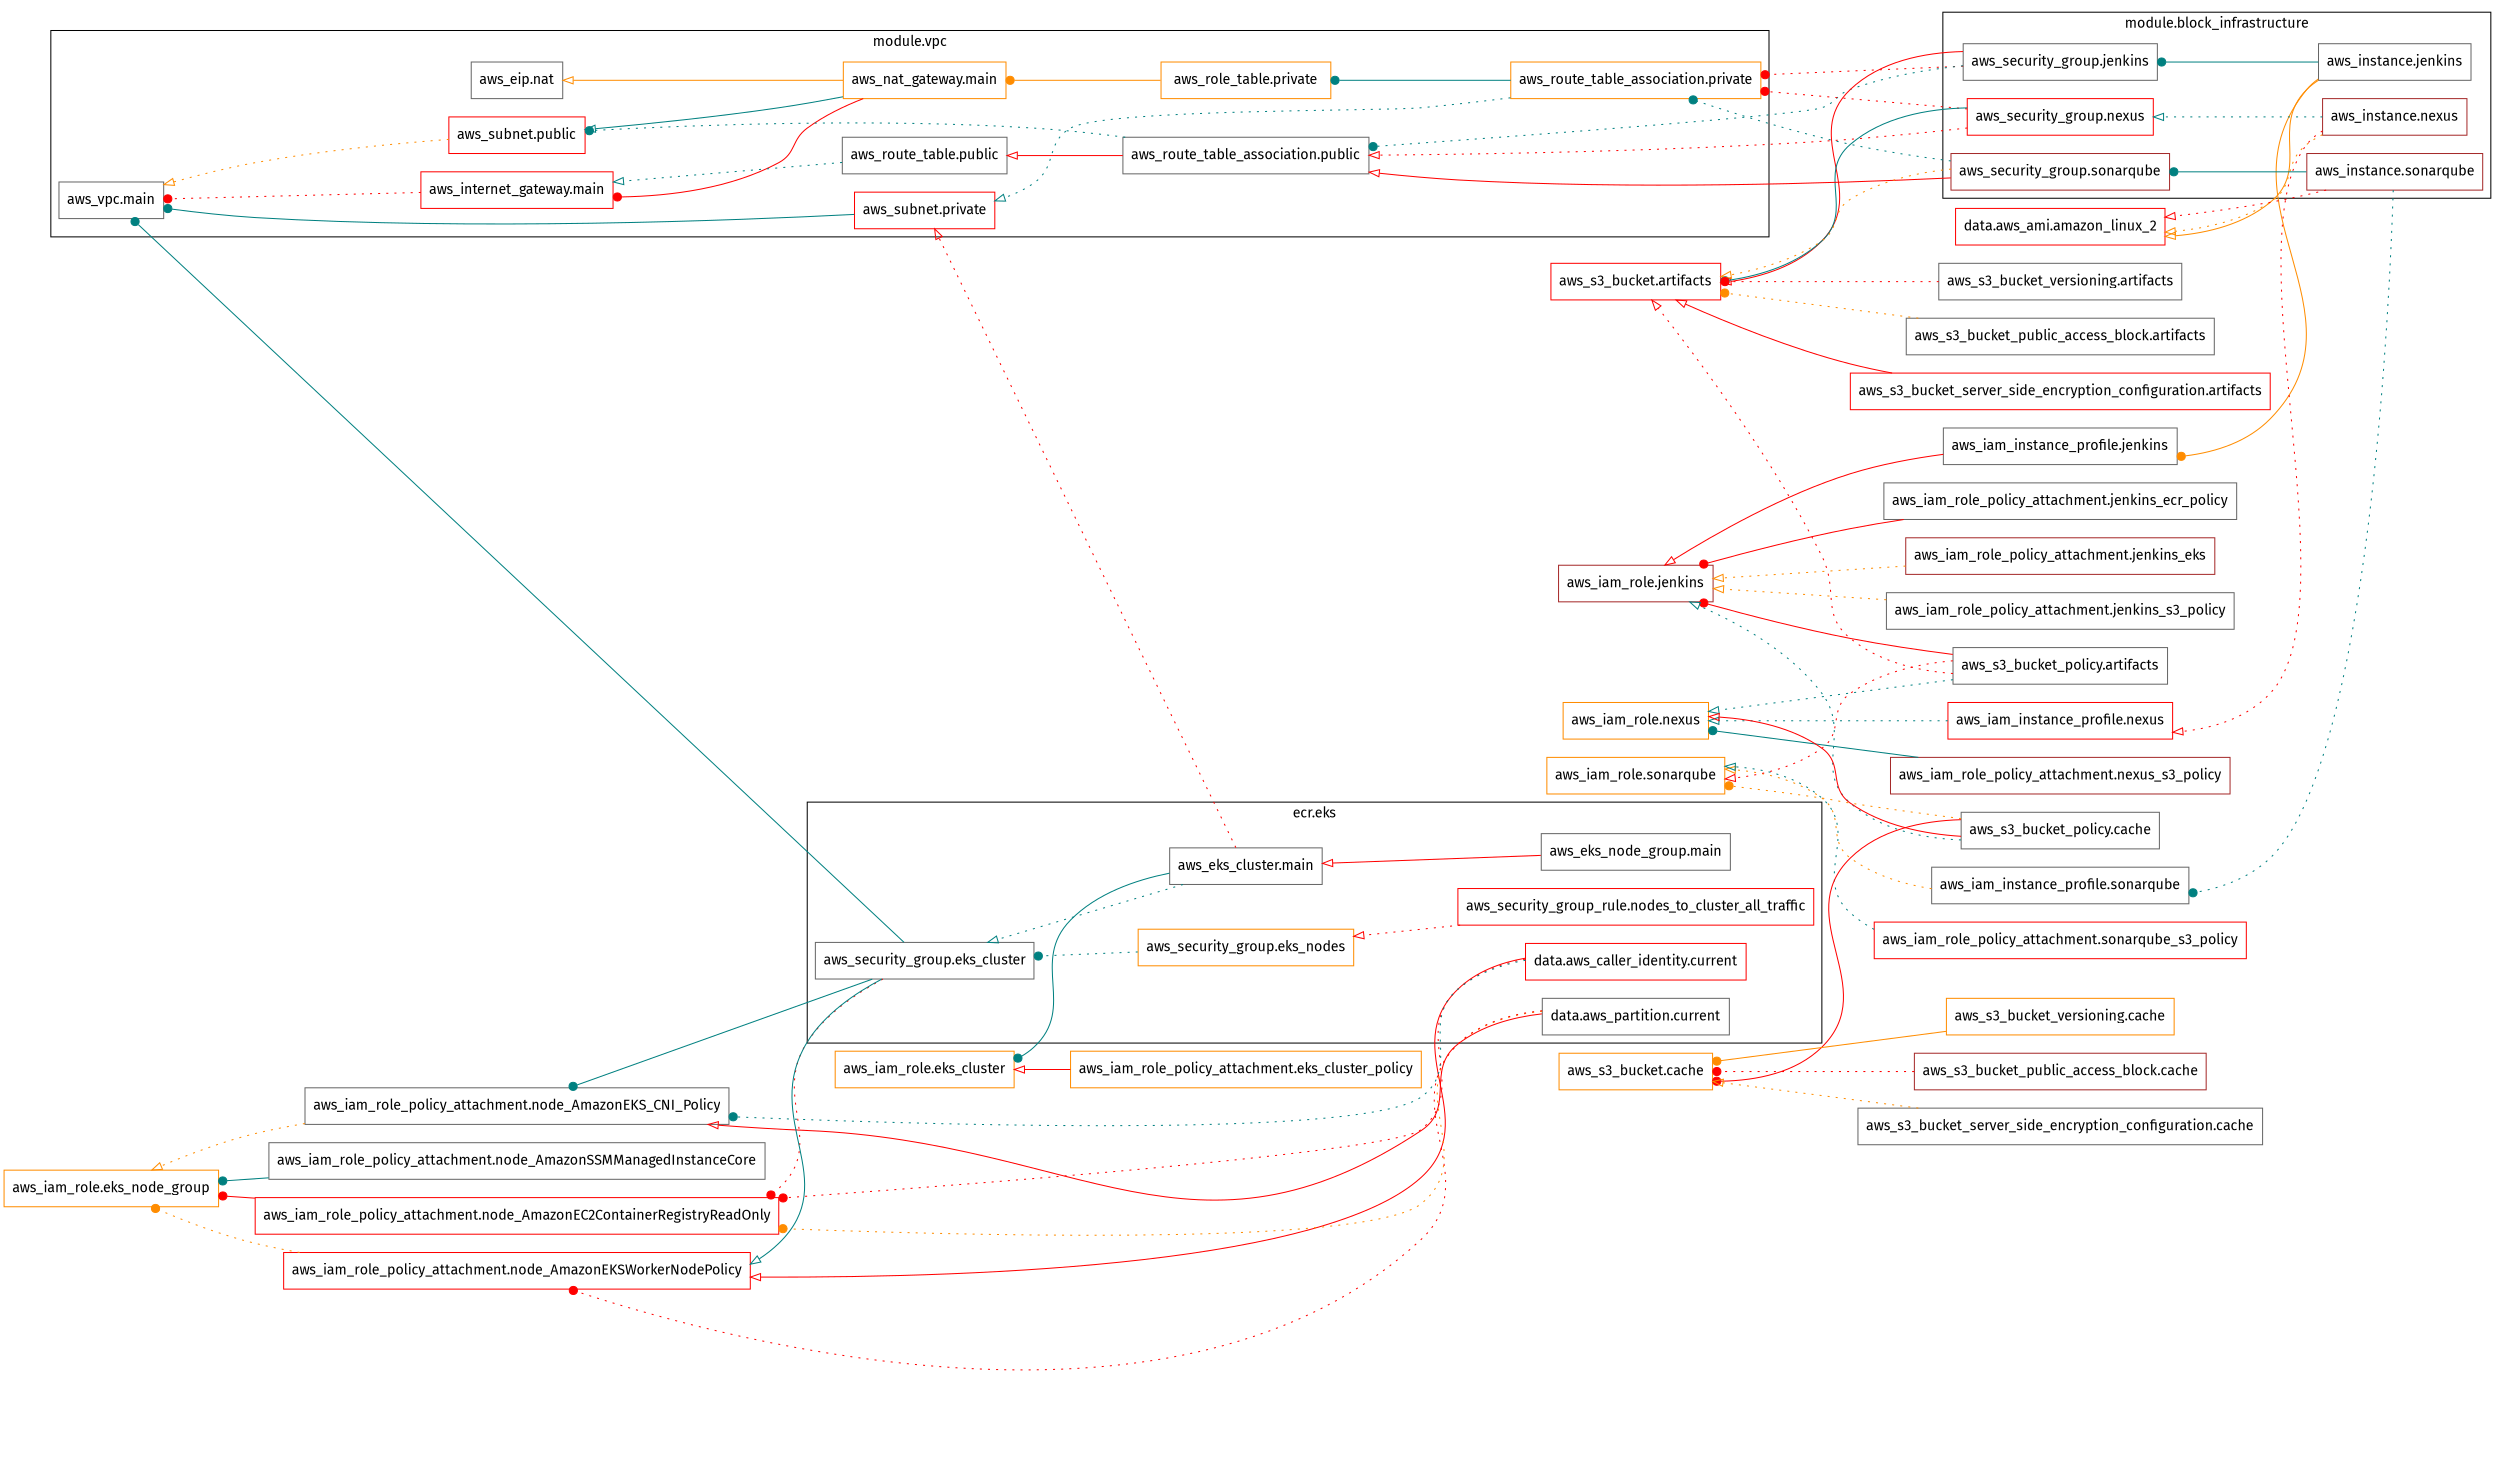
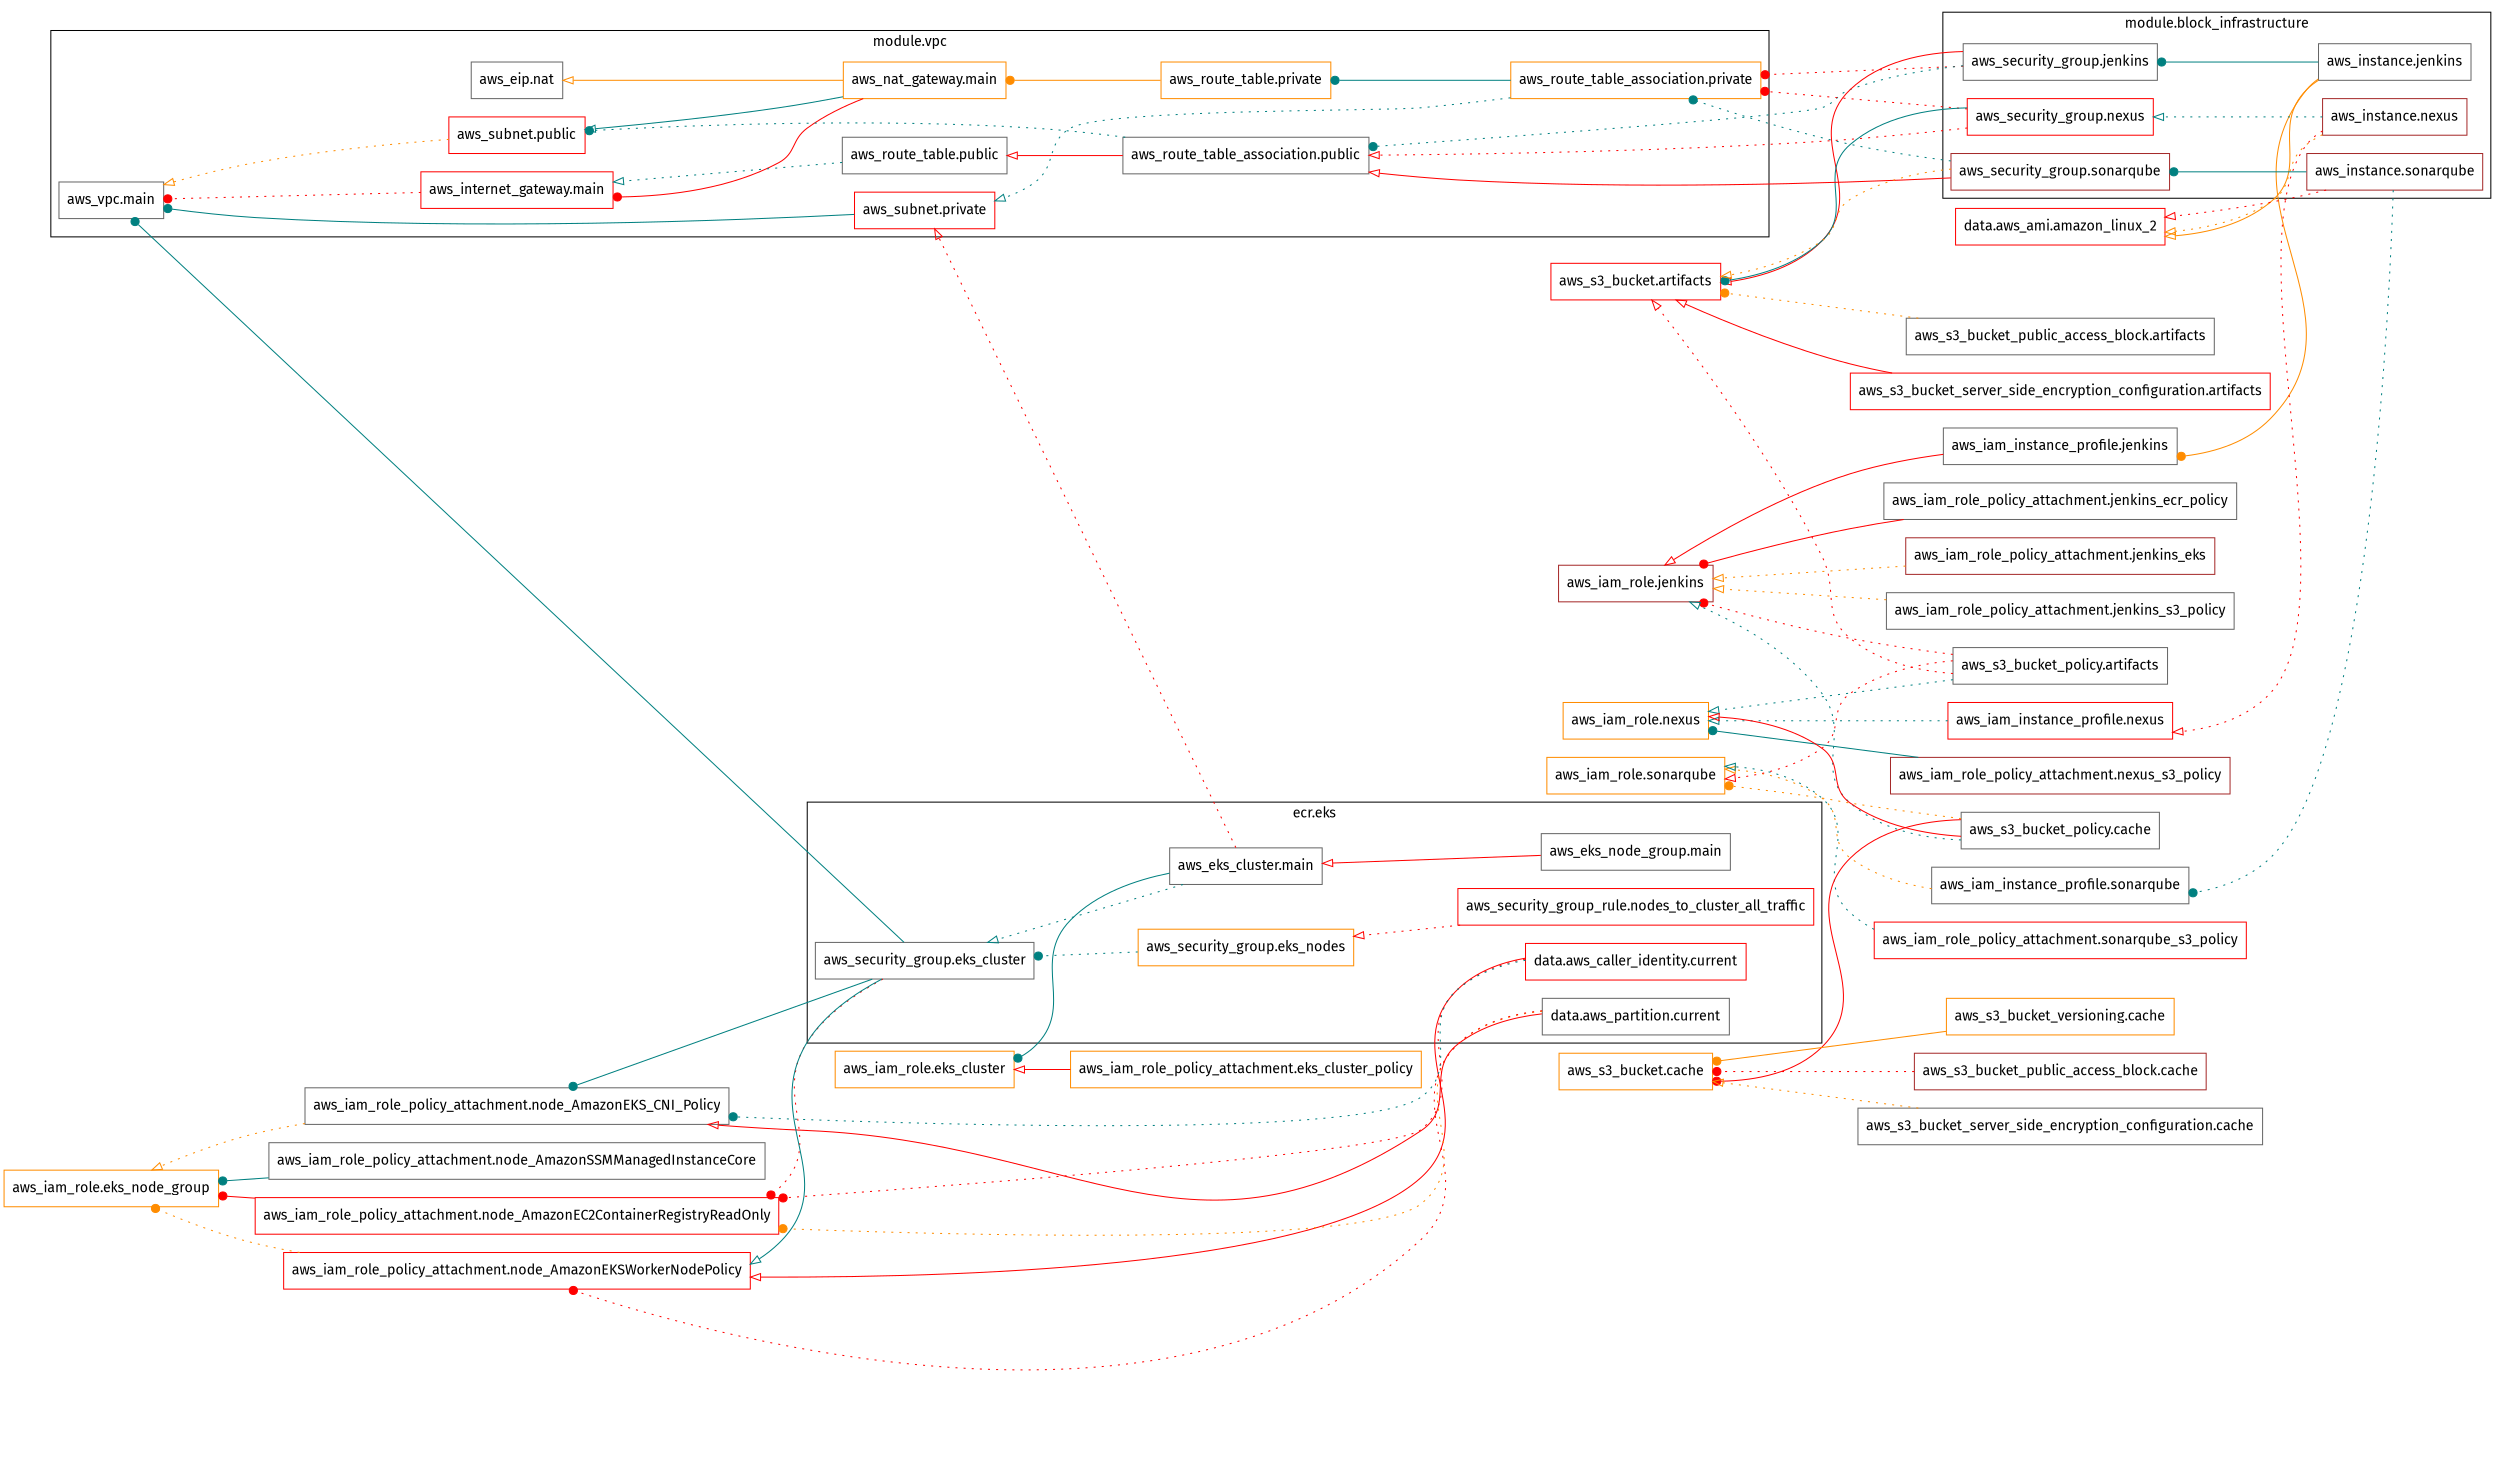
node "aws_role_table.private": label "aws_role_table.private" -> "aws_route_table.private"
node "aws_s3_bucket_versioning.artifacts": removed
edge "aws_s3_bucket_policy.artifacts" -> "aws_iam_role.jenkins": style solid -> dotted
